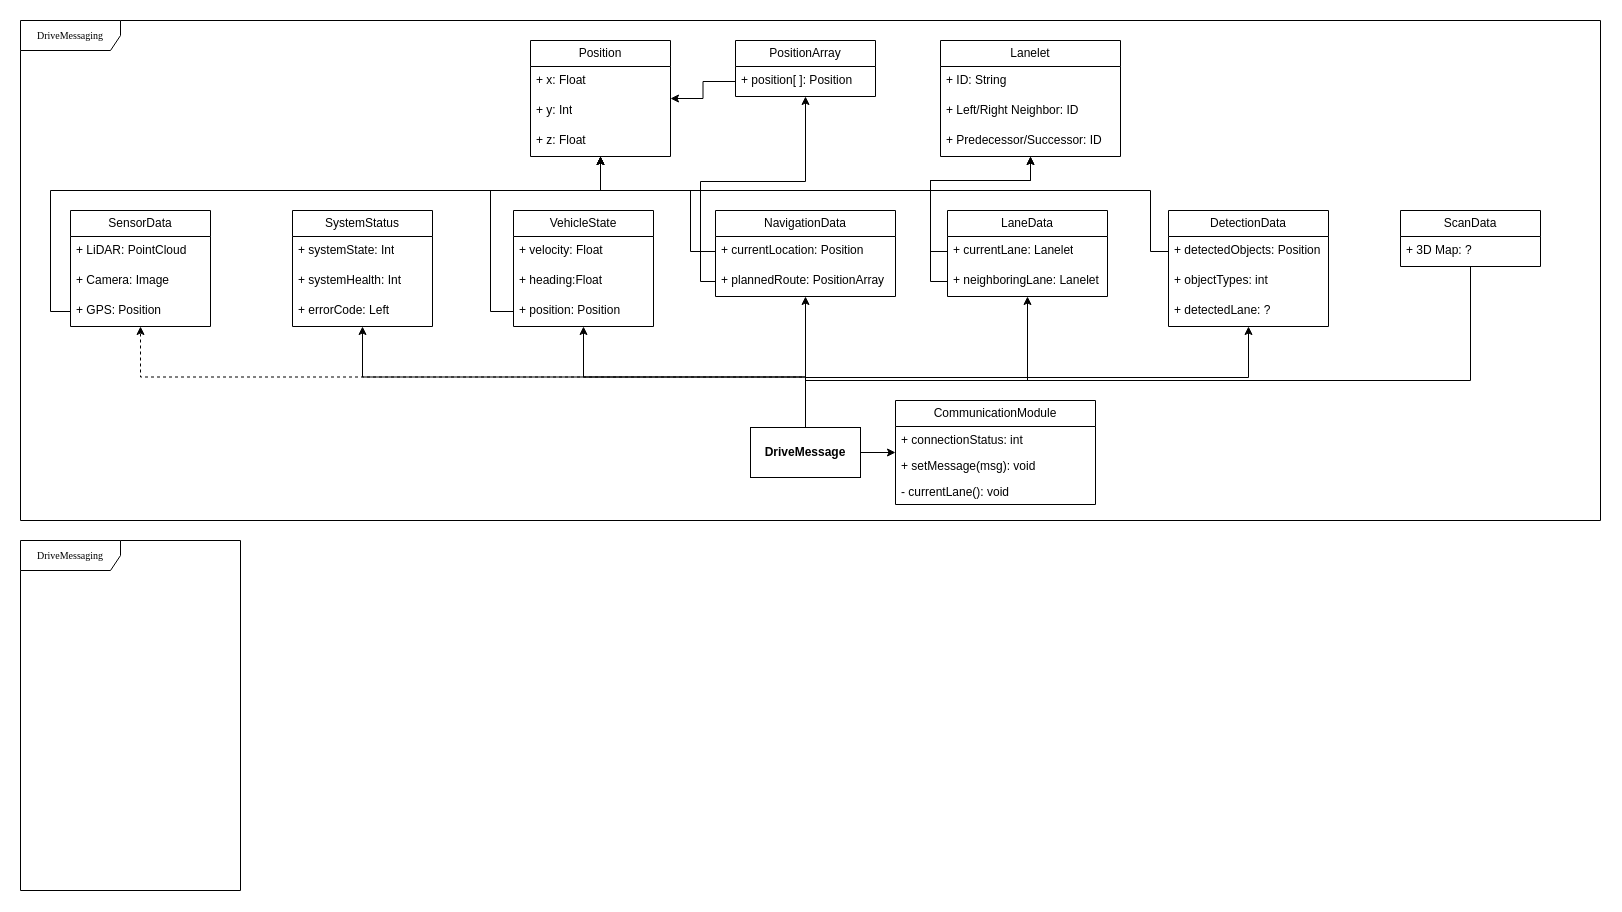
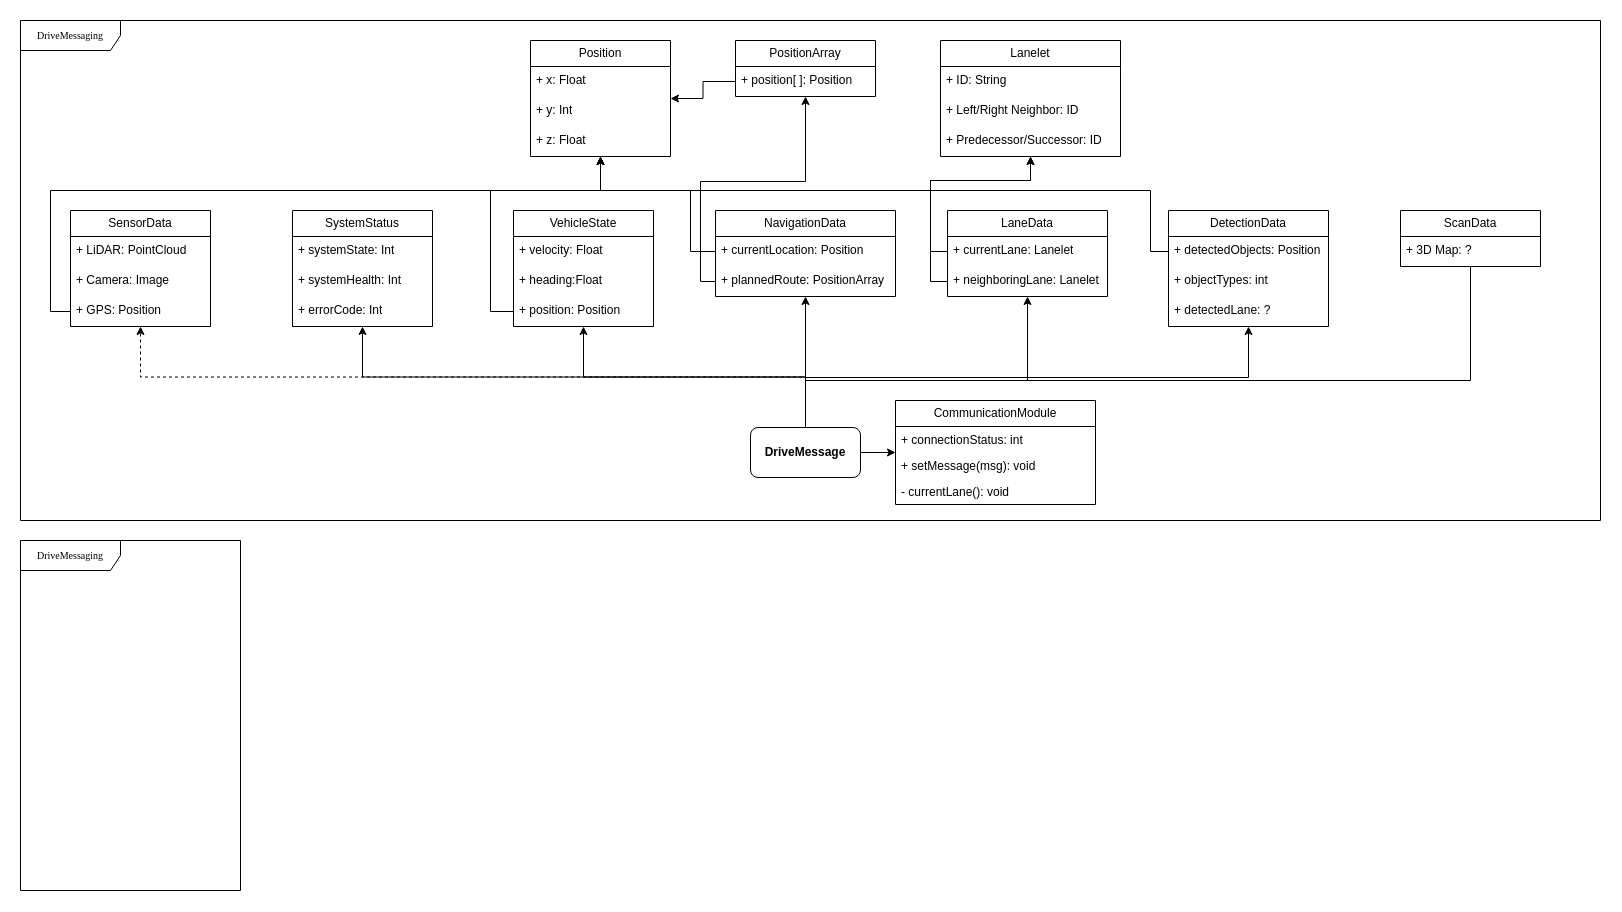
node "+ errorCode: Left": label "+ errorCode: Left" -> "+ errorCode: Int"
node "DriveMessage": shape rectangle -> rounded rectangle
